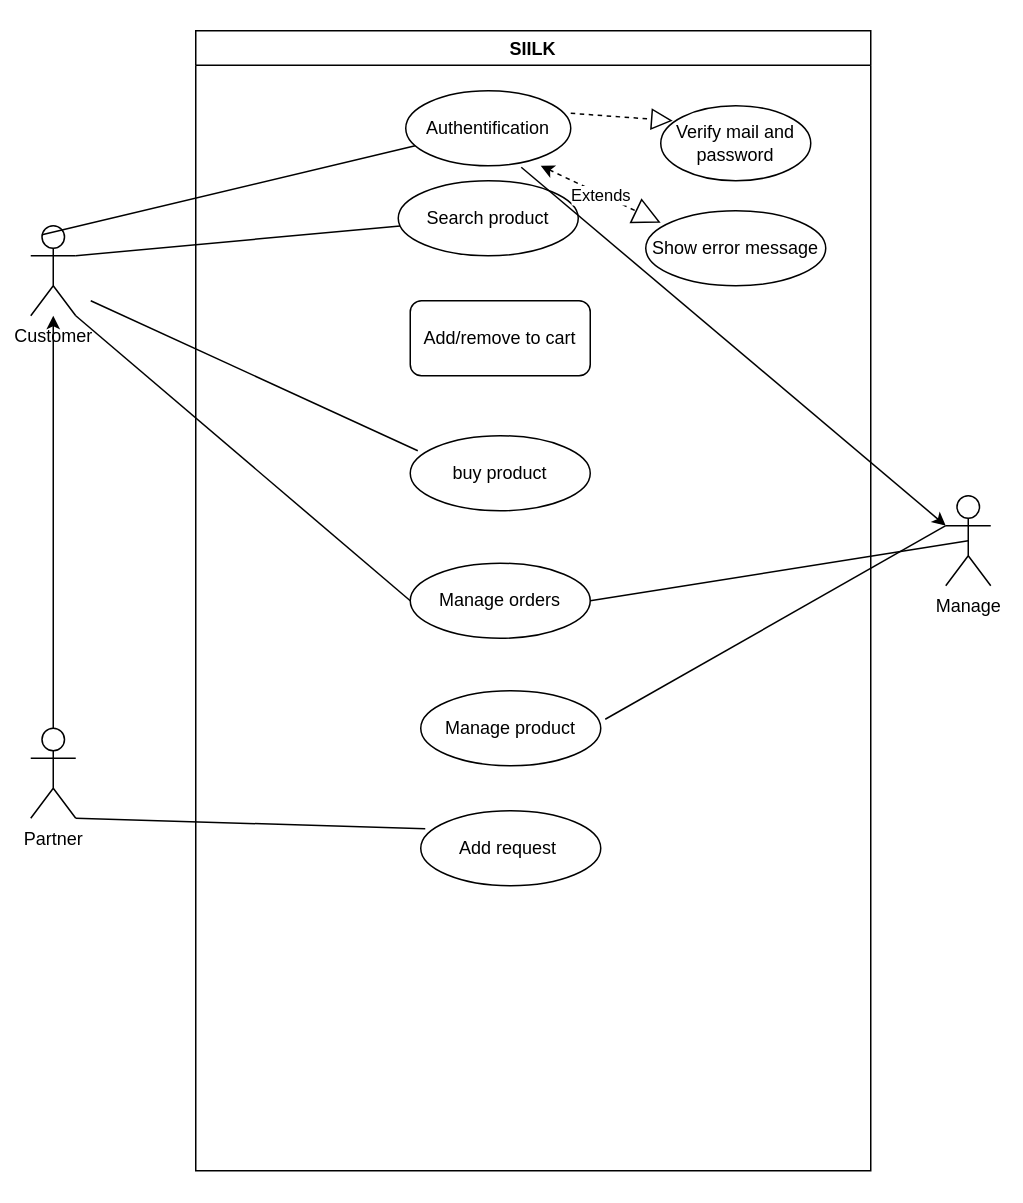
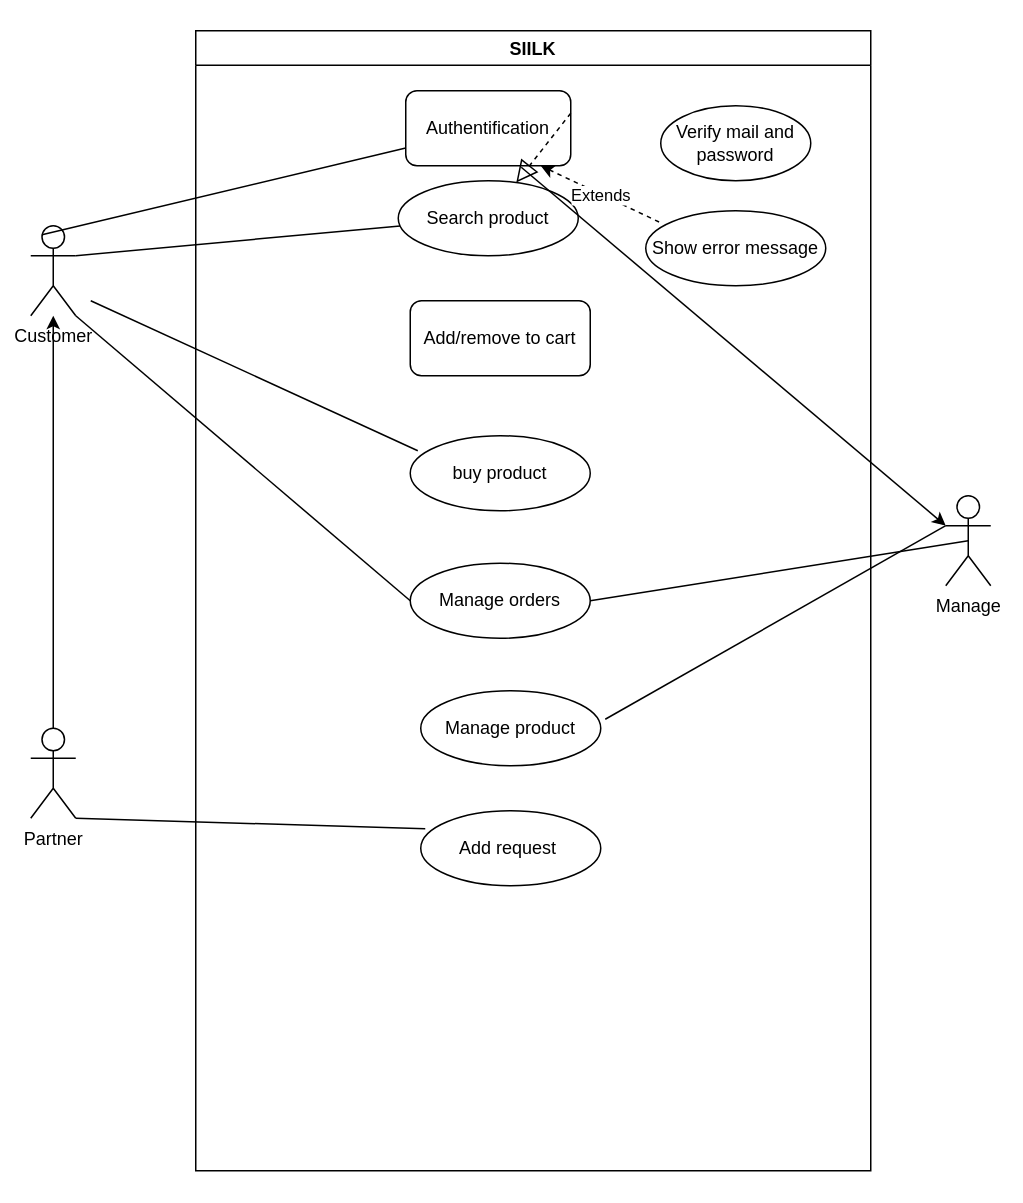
edge "Authentification" -> "Verify mail and password": now "Authentification" -> "Search product"
node "Authentification": shape ellipse -> rounded rectangle
edge "Authentification" -- "Show error message": arrowhead block -> none
